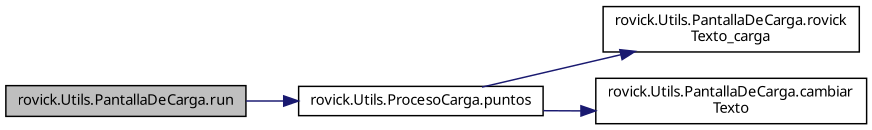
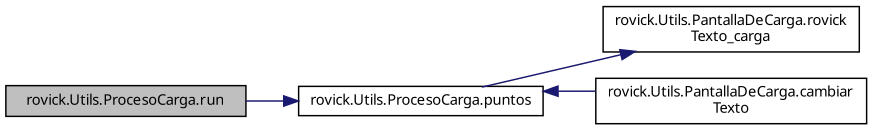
node "rovick.Utils.PantallaDeCarga.run": label "rovick.Utils.PantallaDeCarga.run" -> "rovick.Utils.ProcesoCarga.run"
edge "rovick.Utils.ProcesoCarga.puntos" -> "rovick.Utils.PantallaDeCarga.cambiar Texto": reversed
